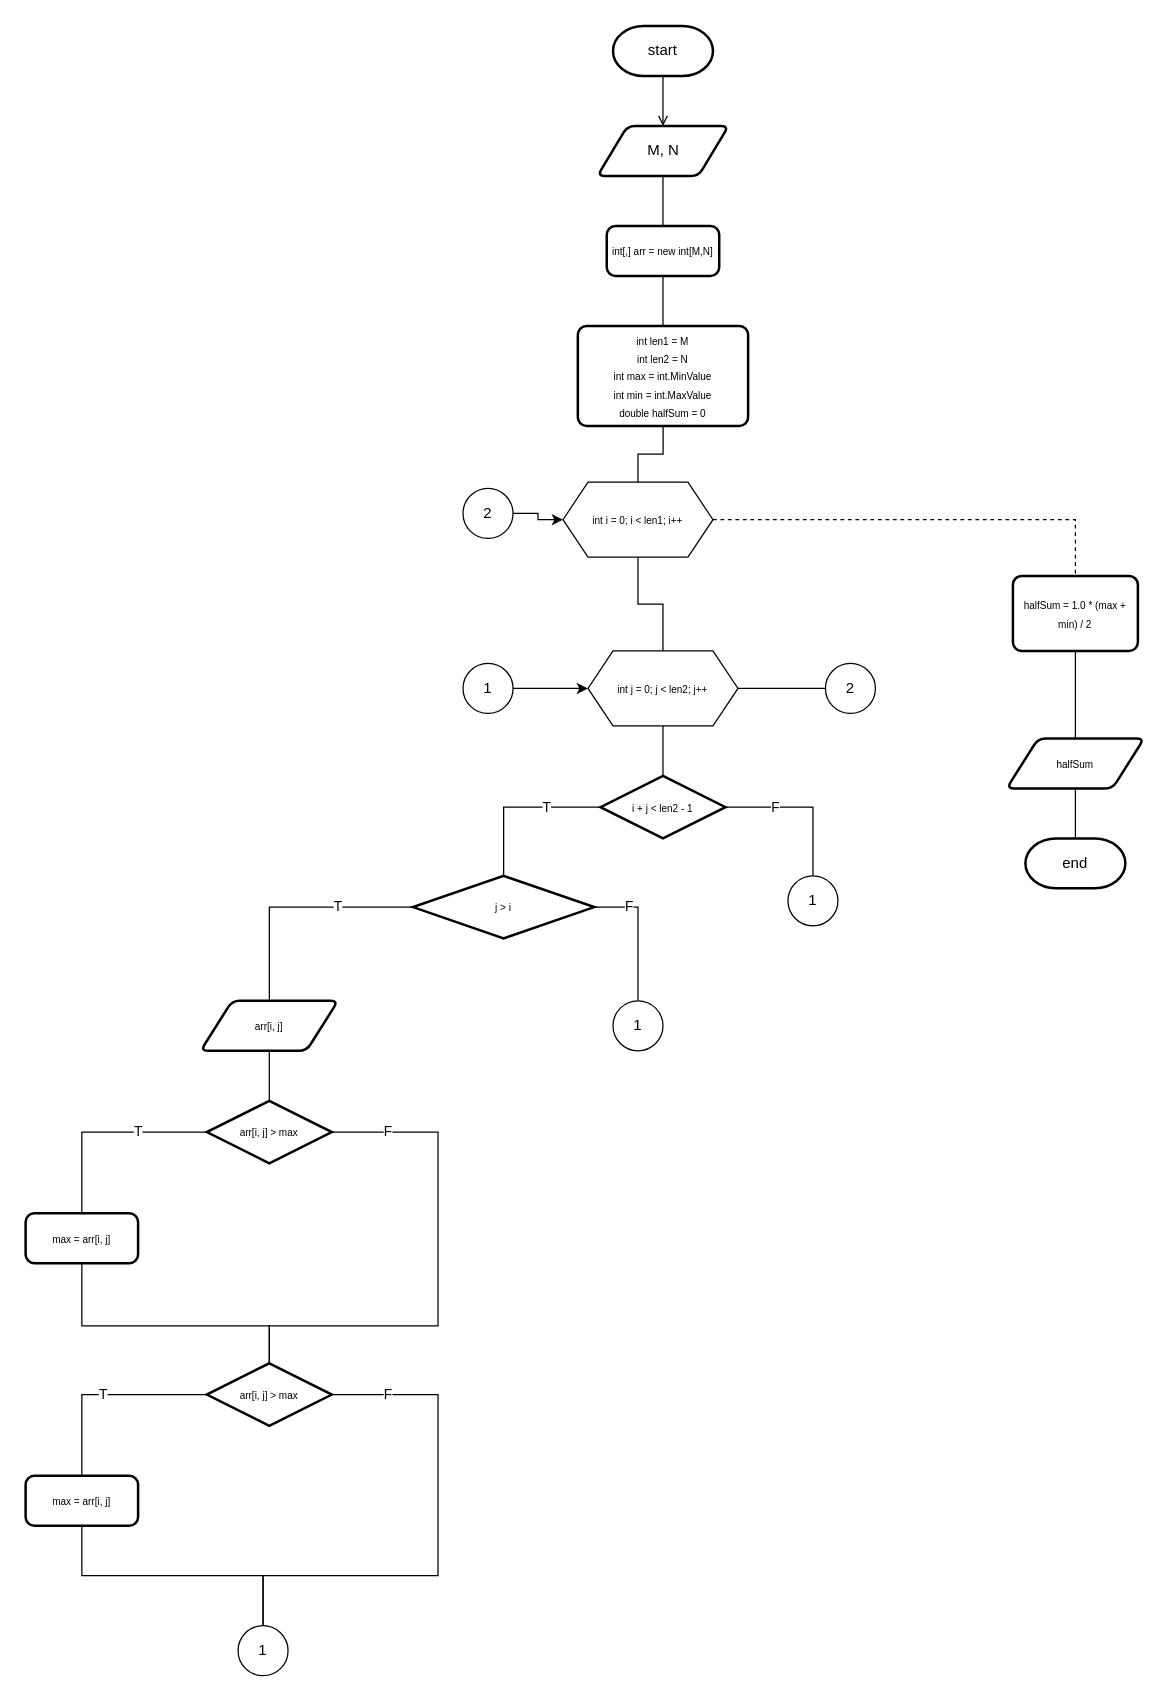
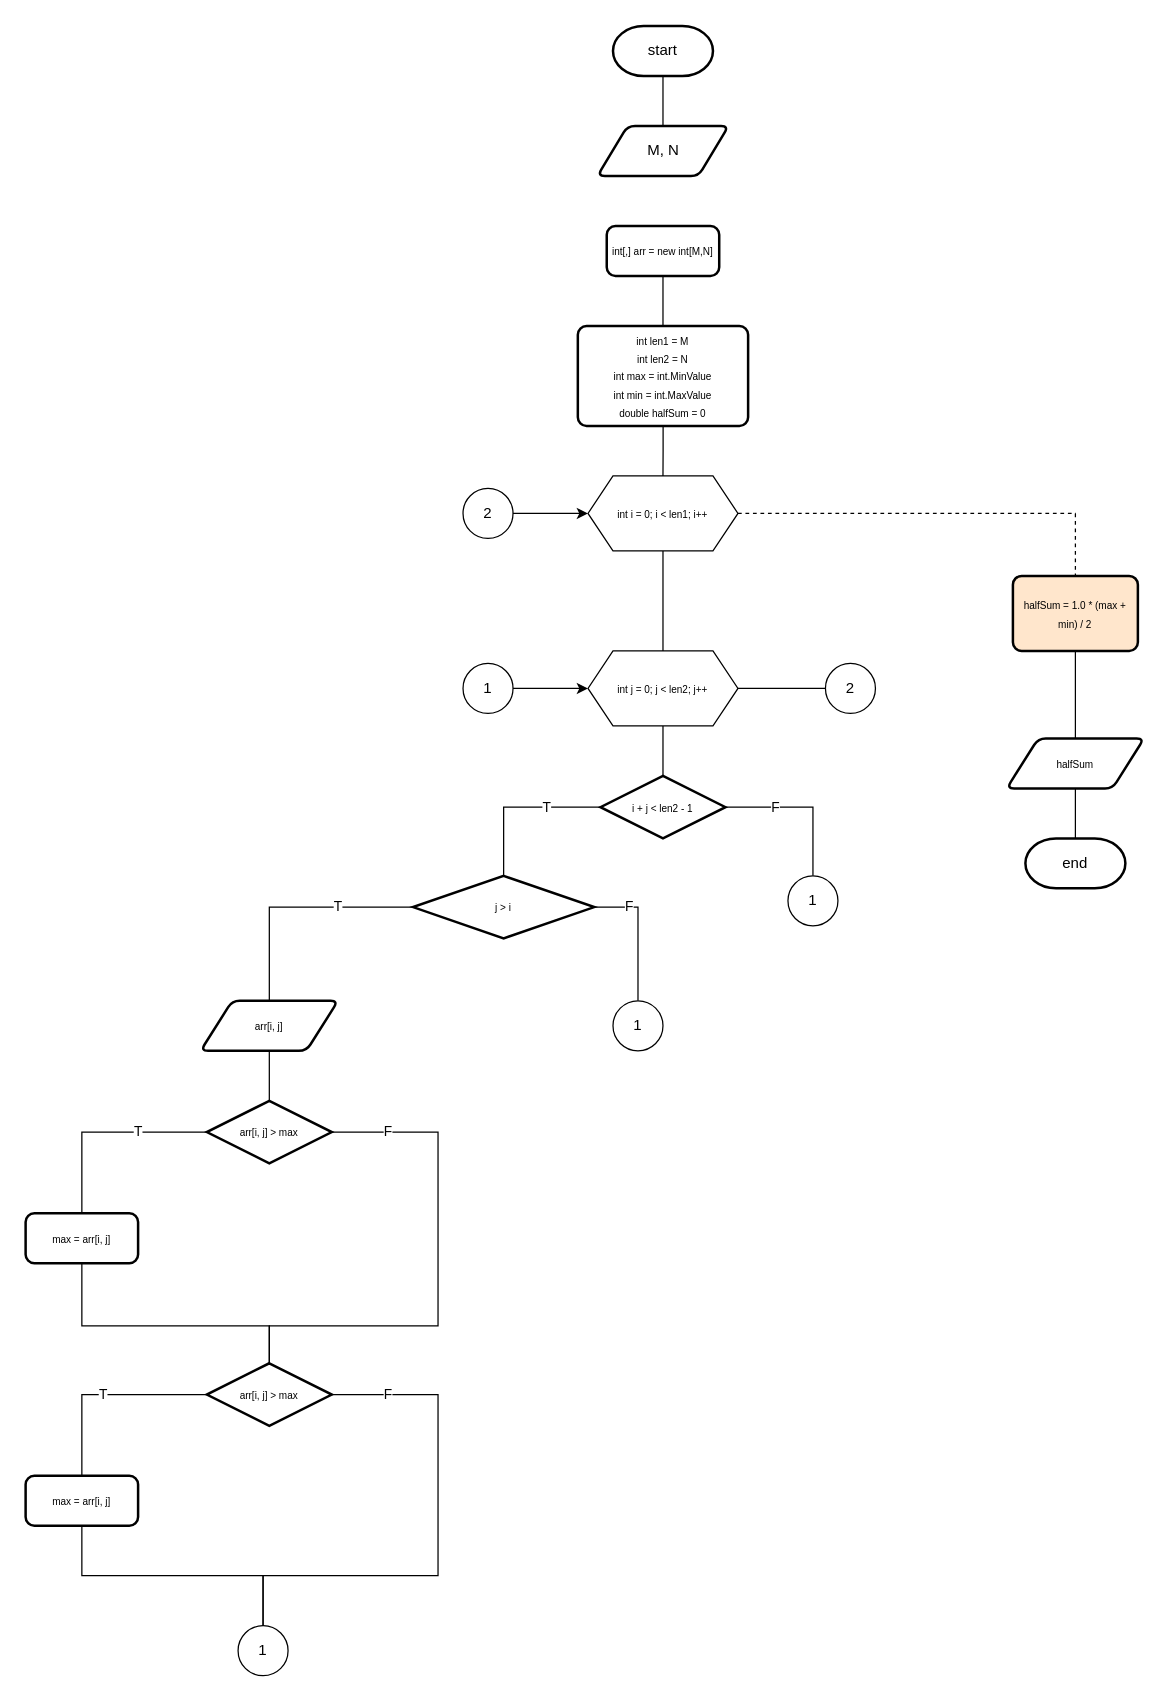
edge "start" -> "M, N": arrowhead open -> none
edge "M, N" -- "int[,] arr = new int[M,N]": removed
node "int i = 0; i < len1; i++": moved (638, 519) -> (663, 513)
node "halfSum = 1.0 * (max + min) / 2": fillcolor #ffffff -> #ffe6cc
